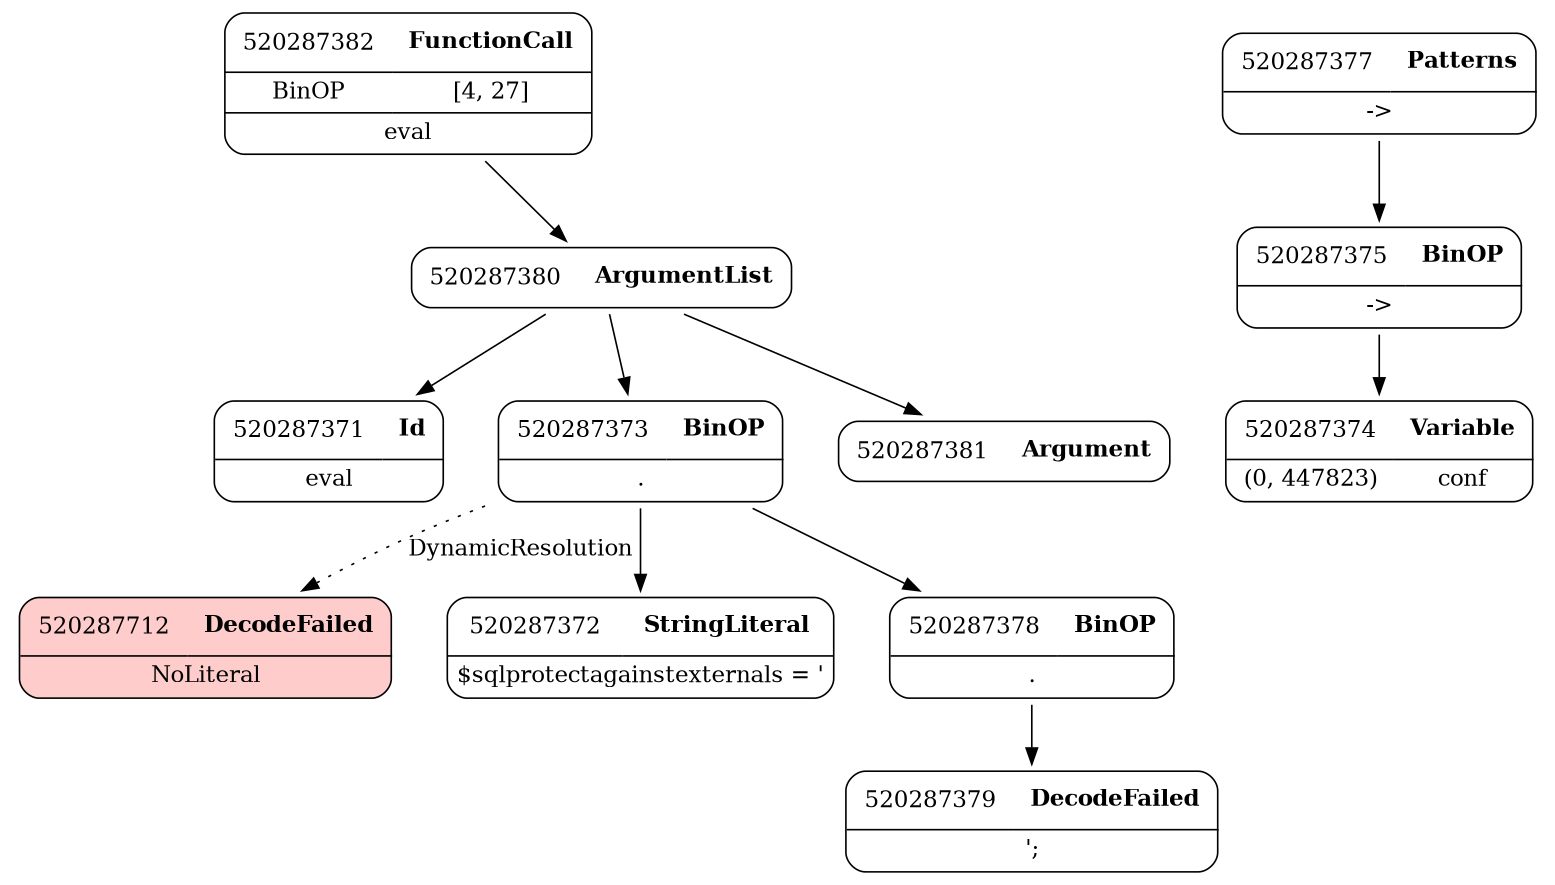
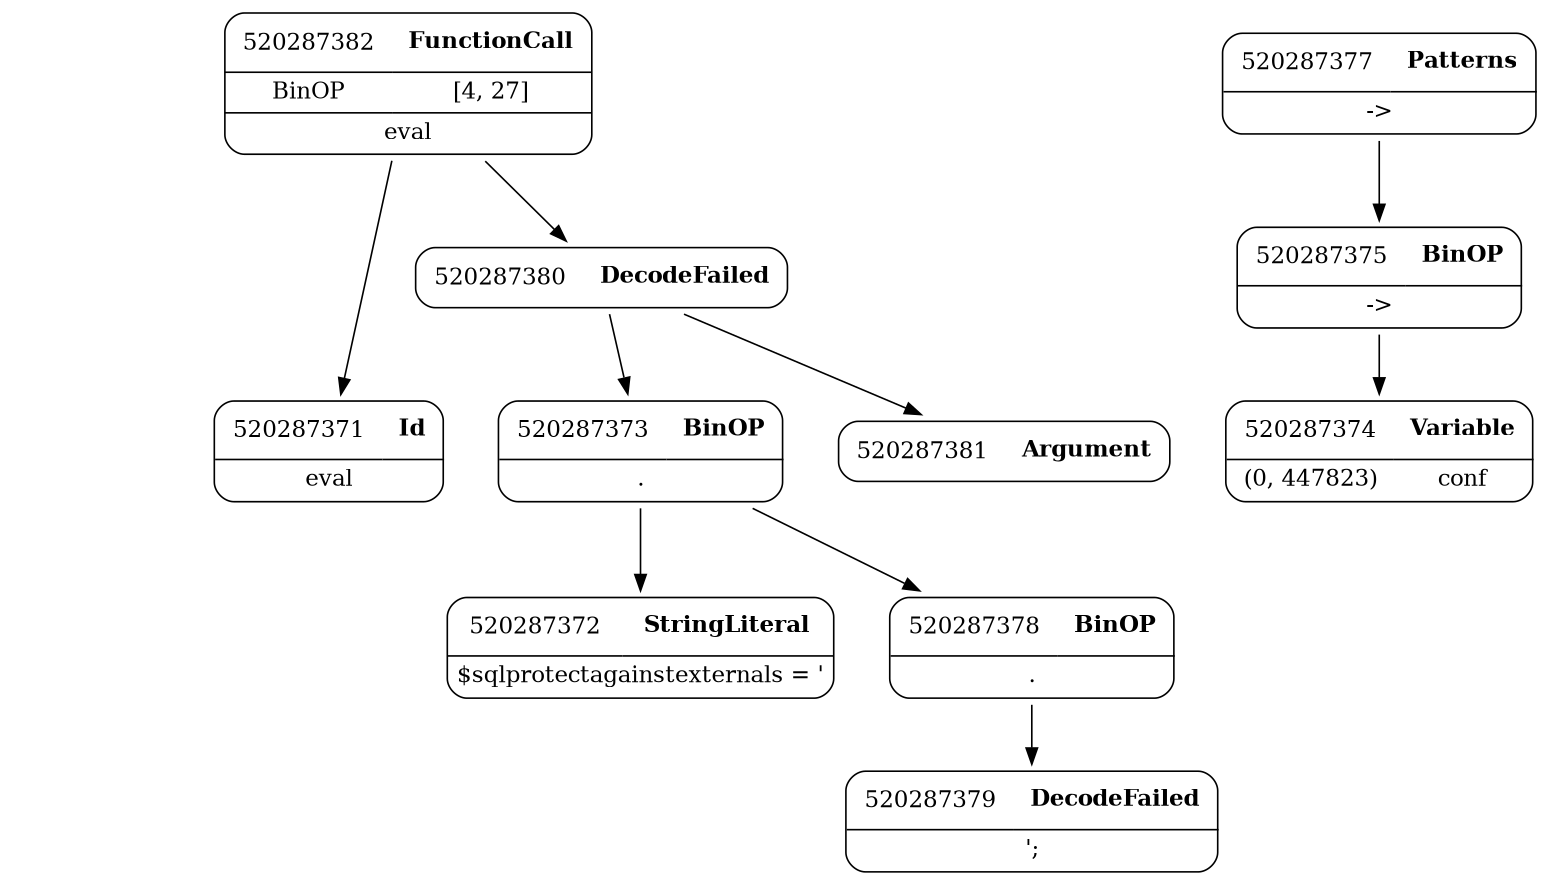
node "520287380": text "ArgumentList" -> "DecodeFailed"
edge "520287380" -> "520287371": now "520287382" -> "520287371"
node "520287712": removed
